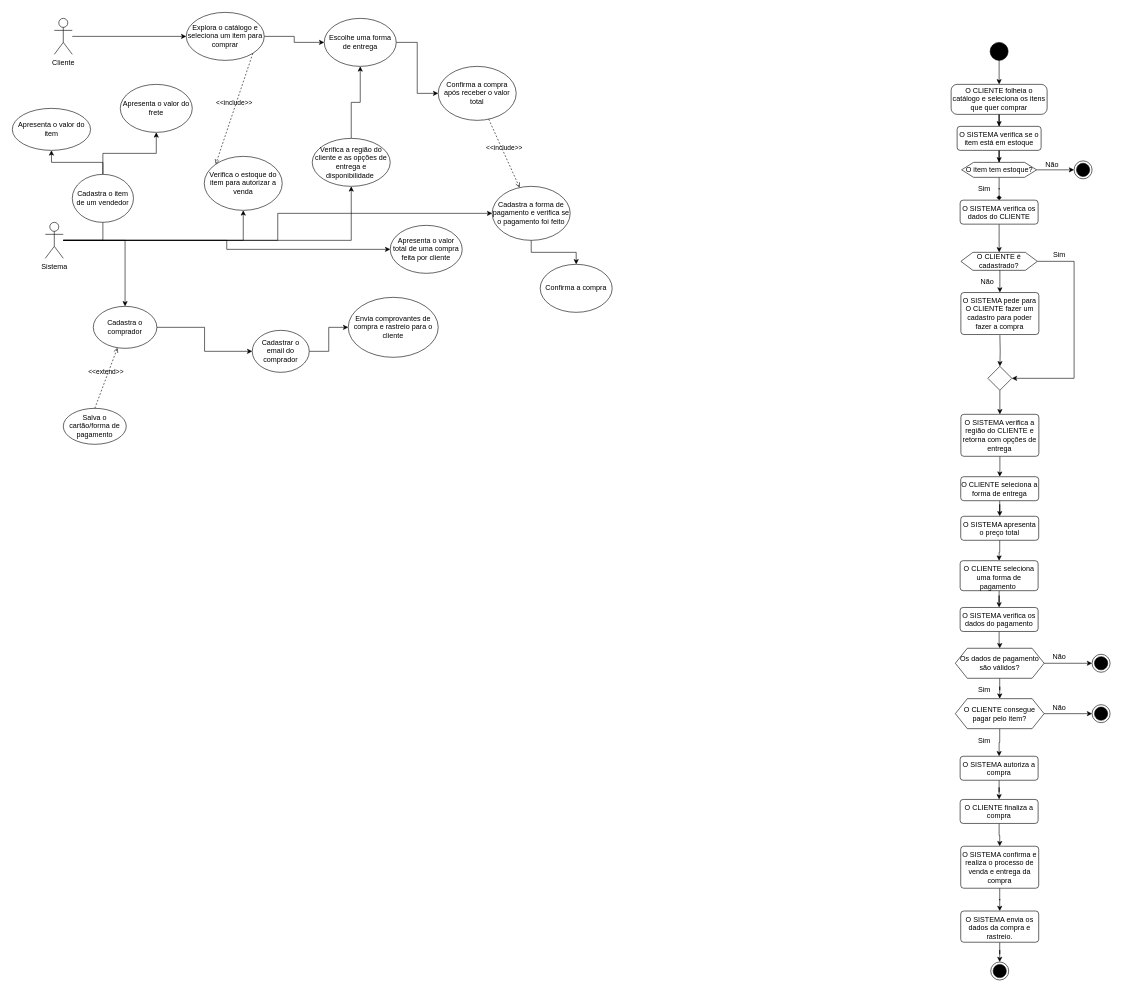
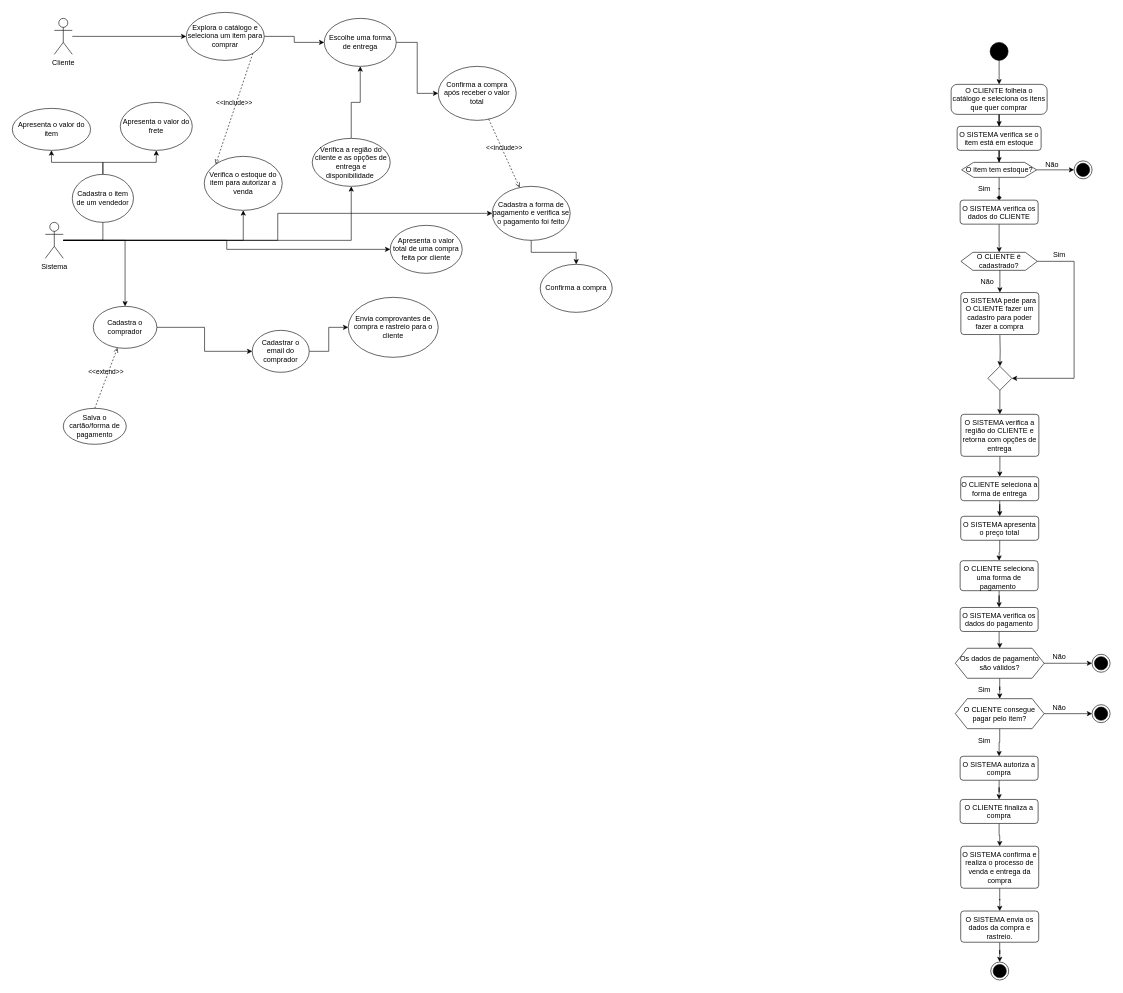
node "Apresenta o valor do frete": moved (156, 108) -> (156, 126)
